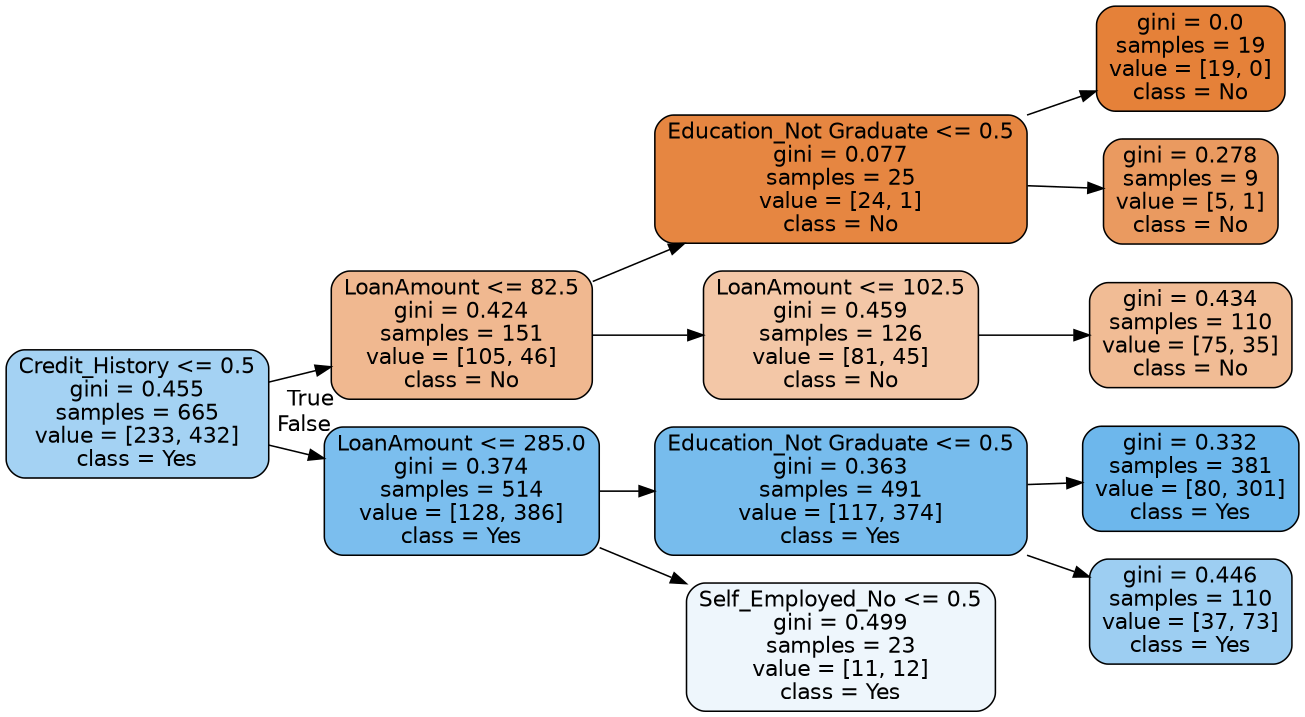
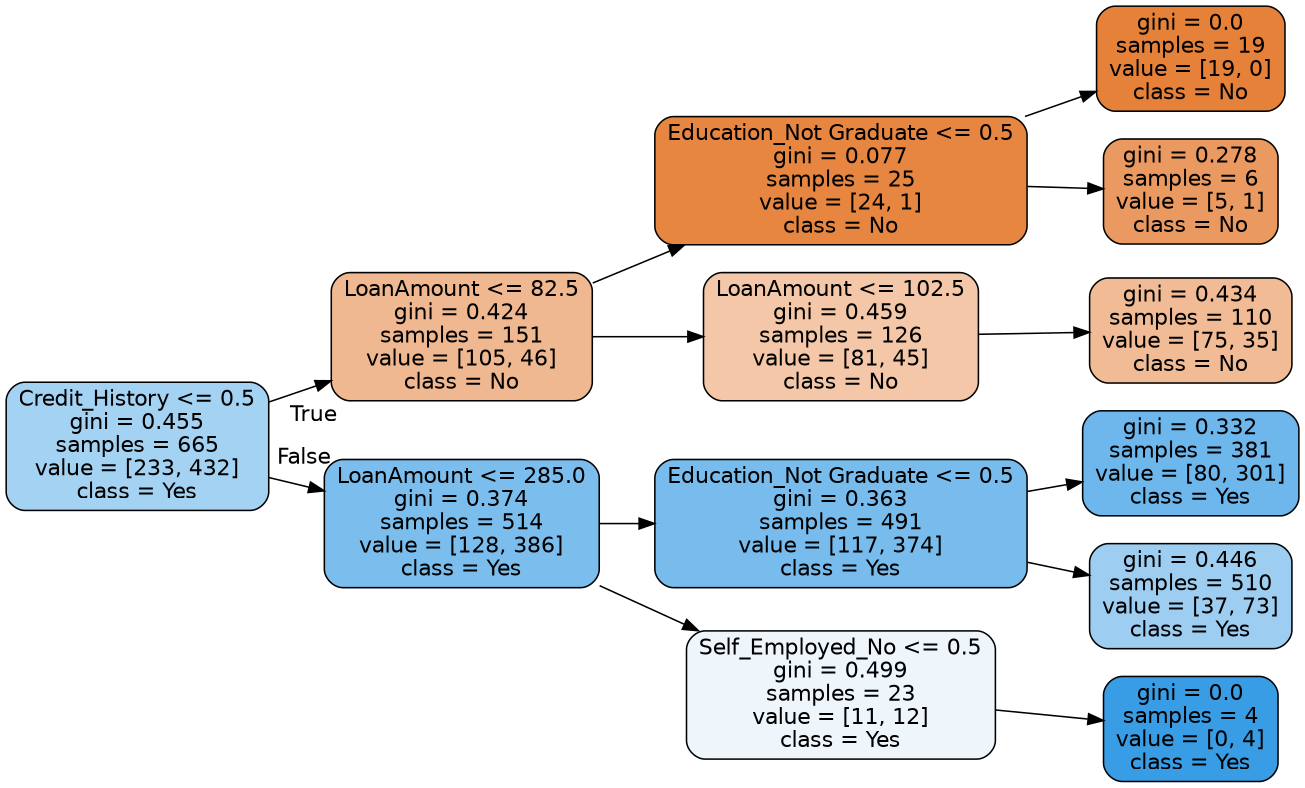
node "gini = 0.278 samples = 9 value = [5, 1] class = No": label "gini = 0.278 samples = 9 value = [5, 1] class = No" -> "gini = 0.278 samples = 6 value = [5, 1] class = No"
node "gini = 0.446 samples = 110 value = [37, 73] class = Yes": label "gini = 0.446 samples = 110 value = [37, 73] class = Yes" -> "gini = 0.446 samples = 510 value = [37, 73] class = Yes"
node "gini = 0.0 samples = 4 value = [0, 4] class = Yes": added
